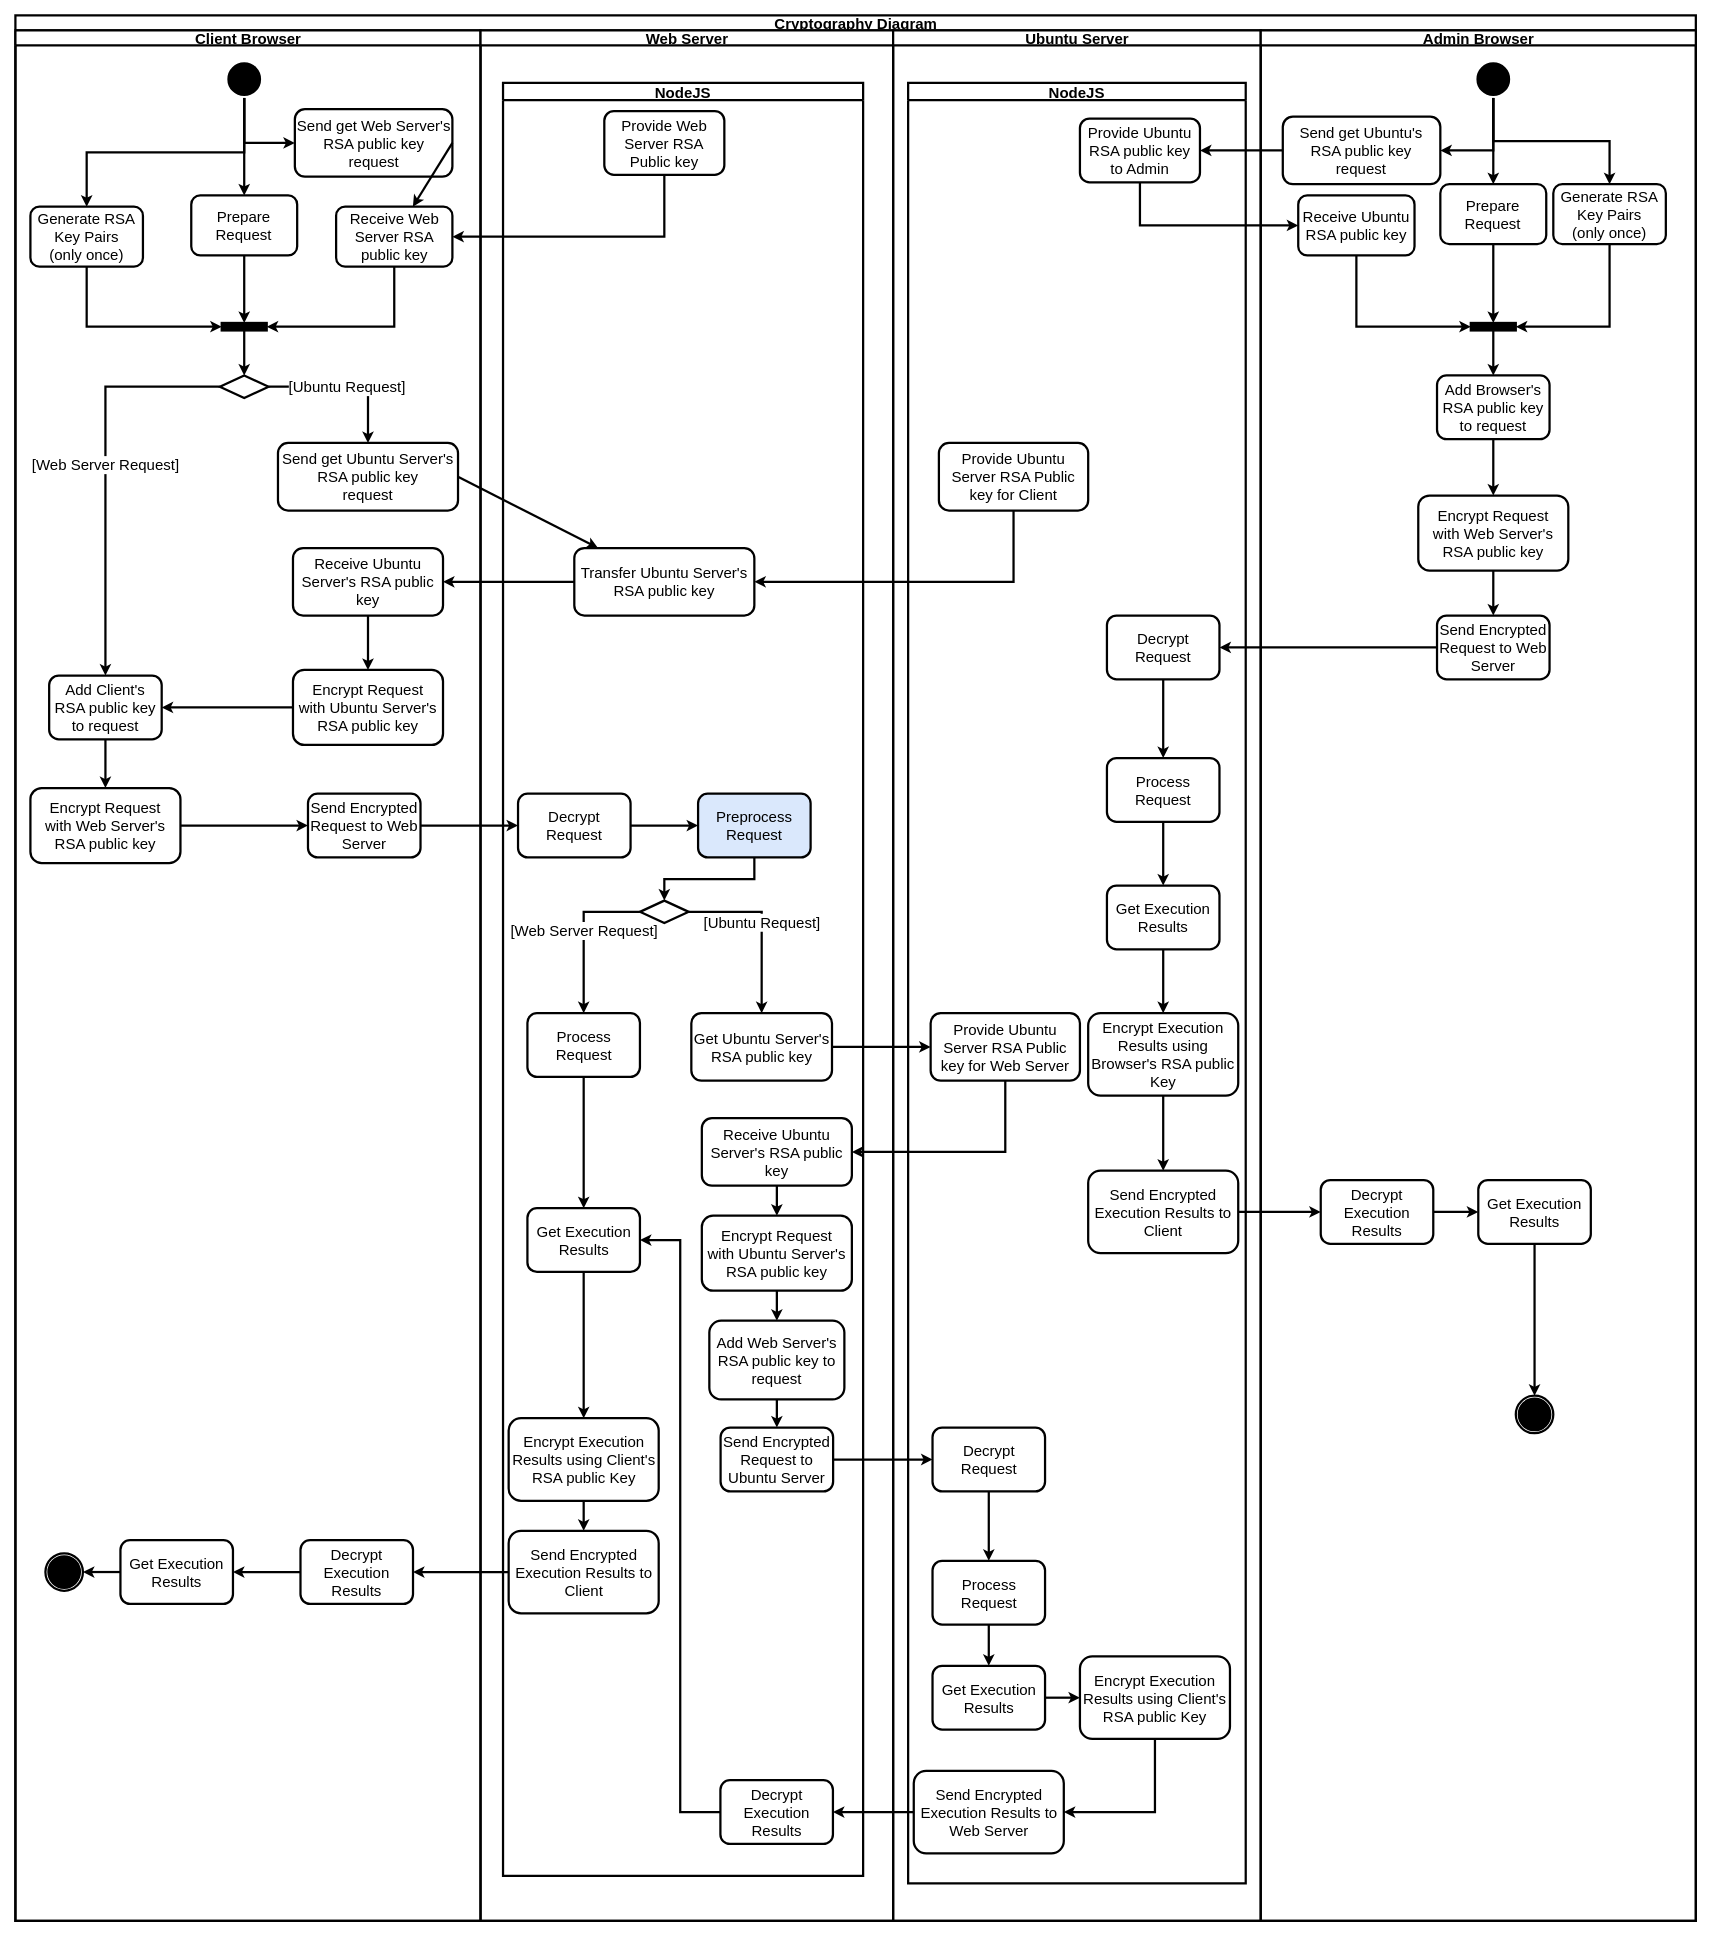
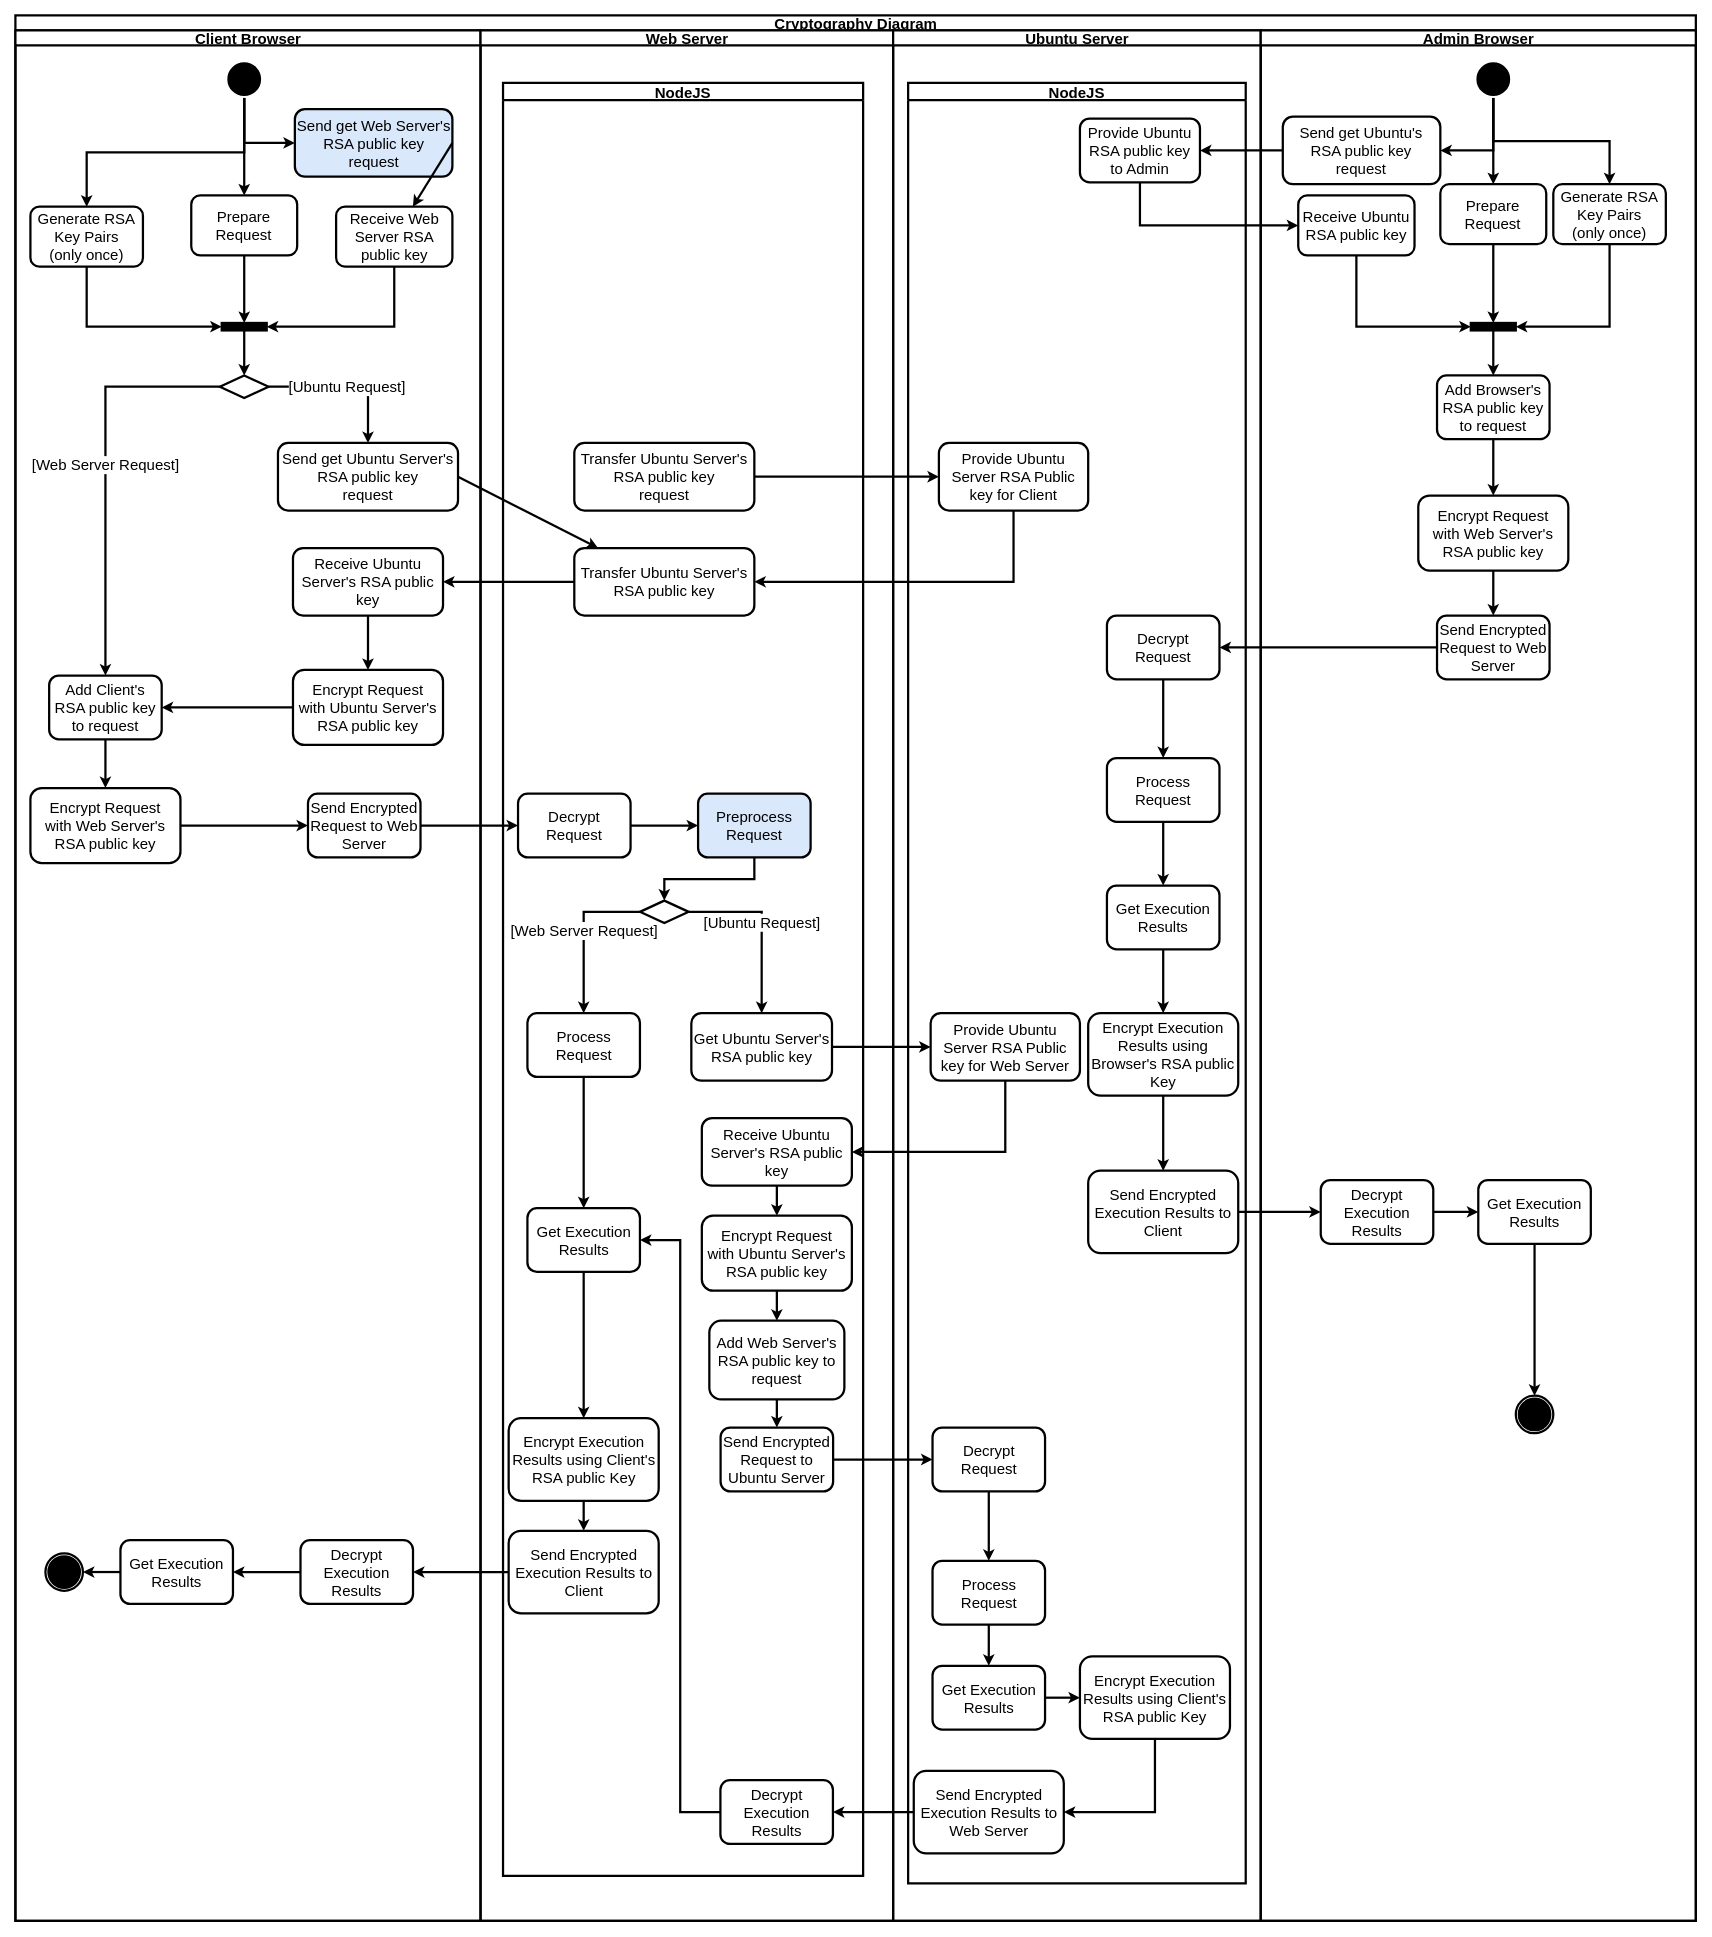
node "Send get Web Server's RSA public keyrequest": fillcolor #ffffff -> #dae8fc
node "Provide Web Server RSA Public key": removed
edge "Provide Web Server RSA Public key" -> "Receive Web Server RSA public key": removed
node "Transfer Ubuntu Server's RSA public keyrequest": added
edge "Transfer Ubuntu Server's RSA public keyrequest" -> "Provide Ubuntu Server RSA Public key for Client": added
